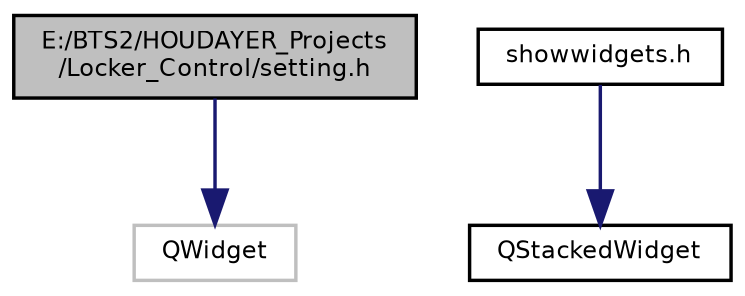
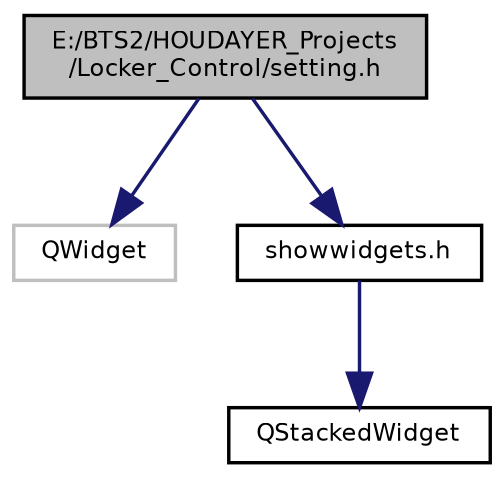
edge "E:/BTS2/HOUDAYER_Projects /Locker_Control/setting.h" -> "showwidgets.h": added
